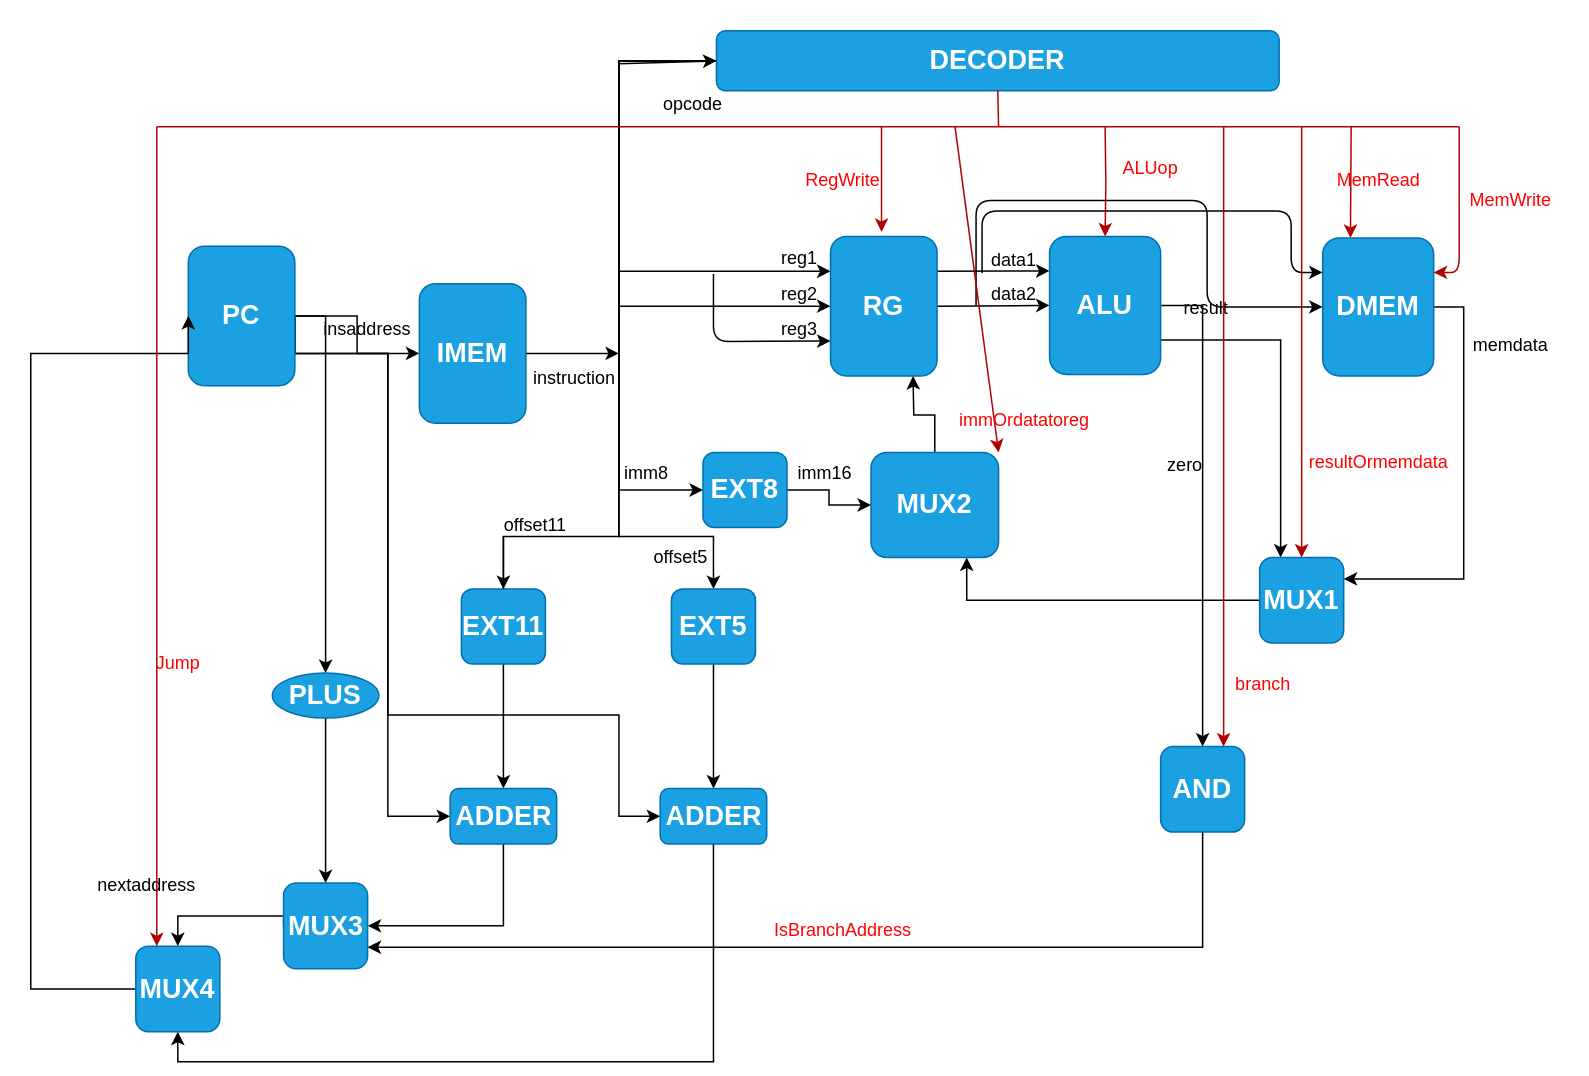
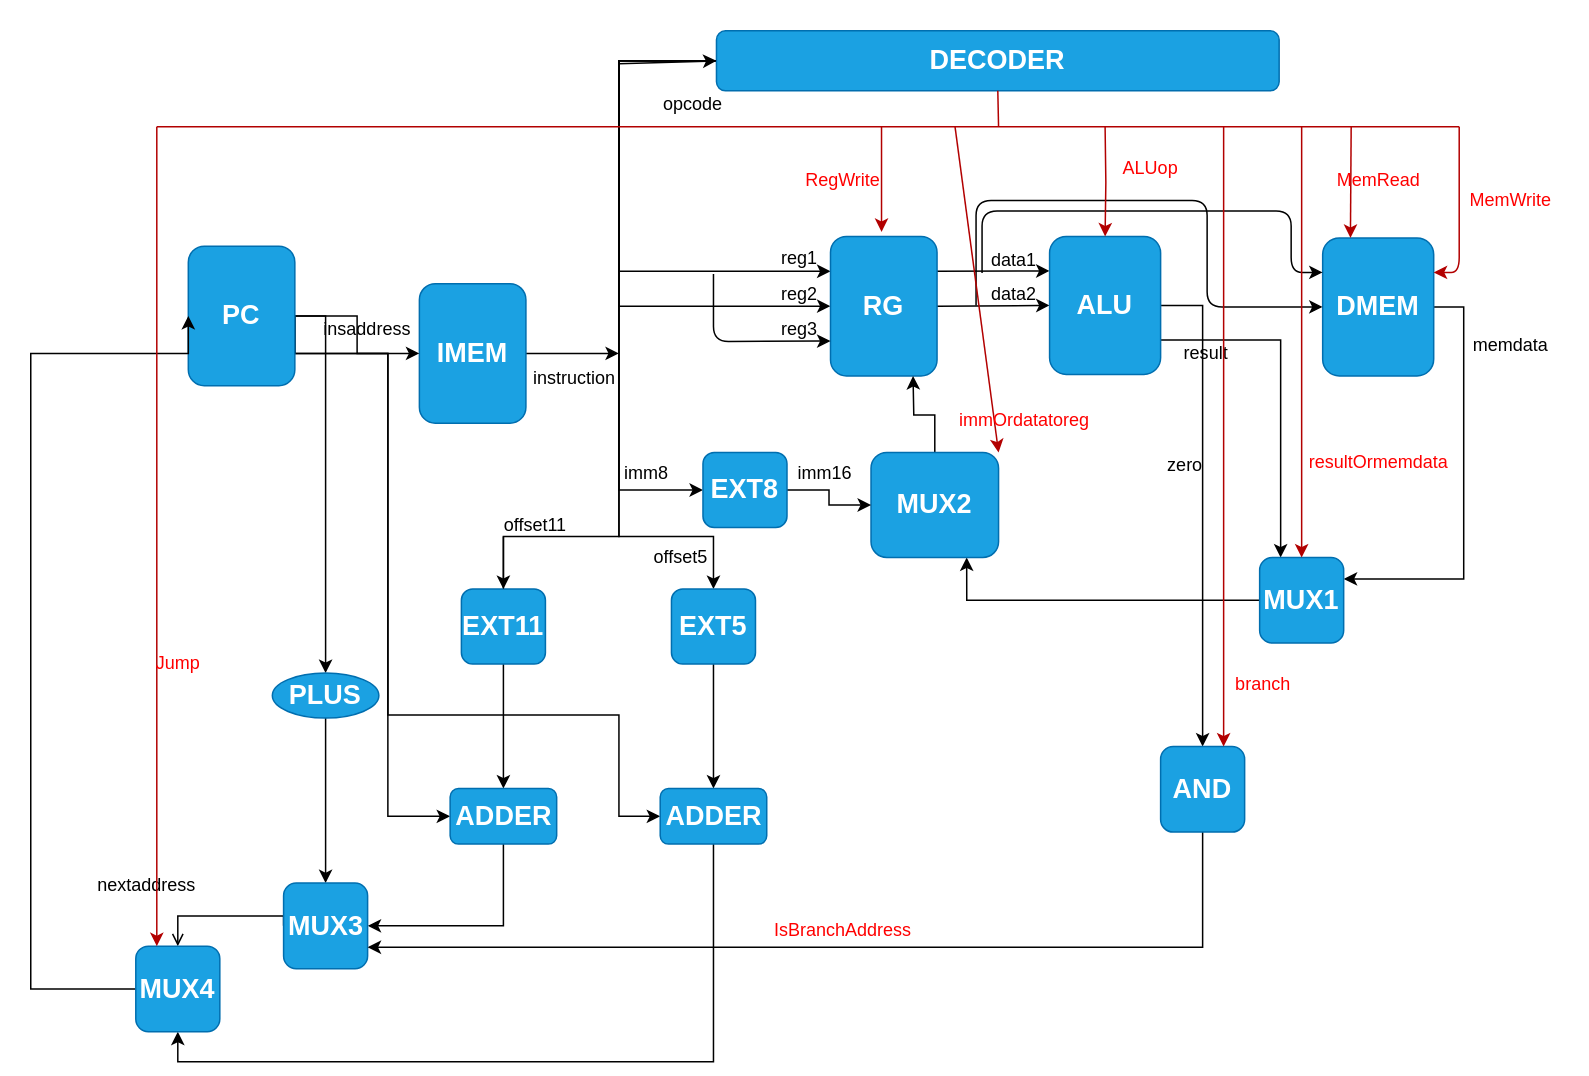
node "result": moved (1205, 308) -> (1205, 353)
edge "MUX3" -> "MUX4": arrowhead classic -> open
